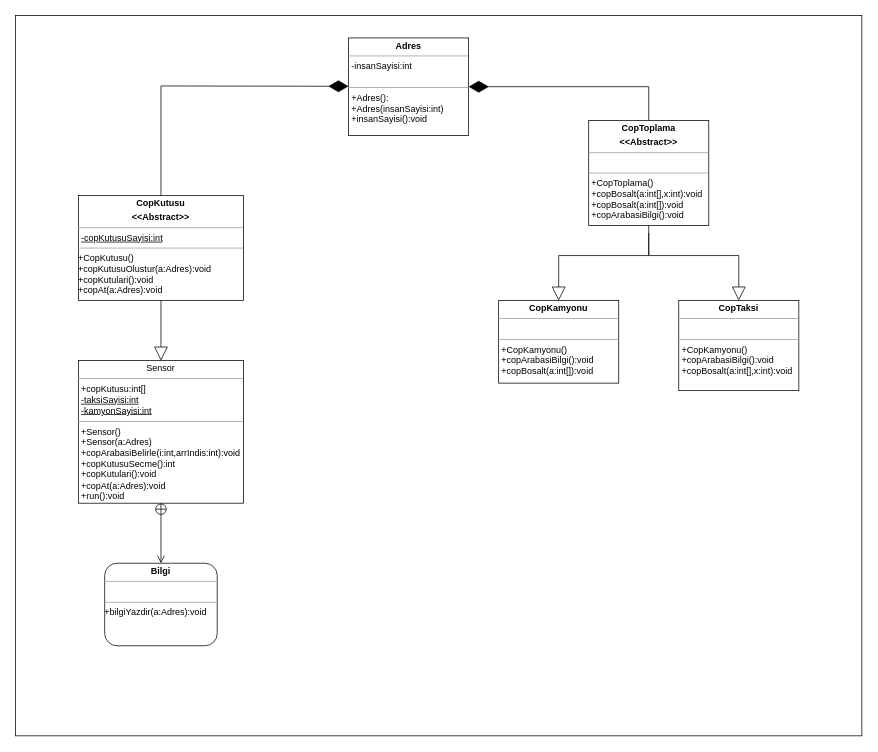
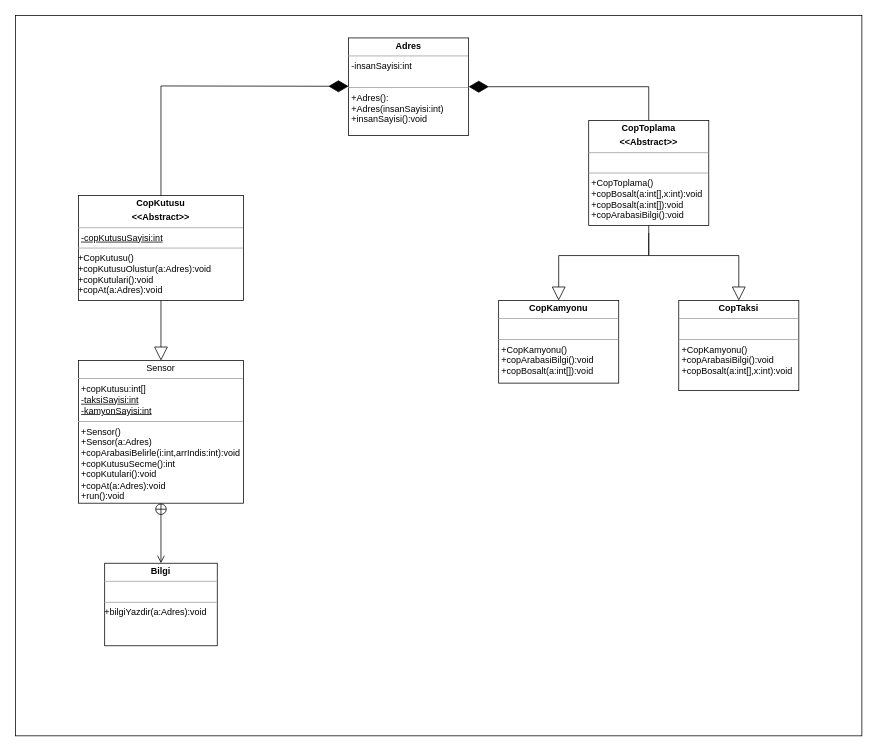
node "Bilgi +bilgiYazdir(a:Adres):void": shape rounded rectangle -> rectangle
